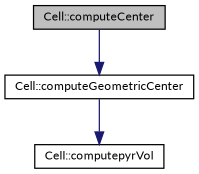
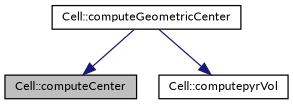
edge "Cell::computeCenter" -> "Cell::computeGeometricCenter": reversed
